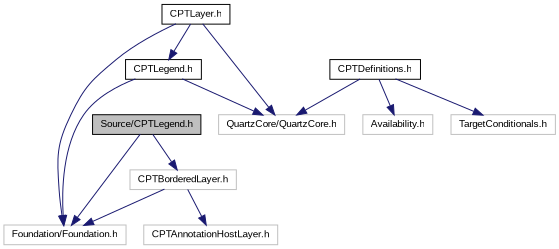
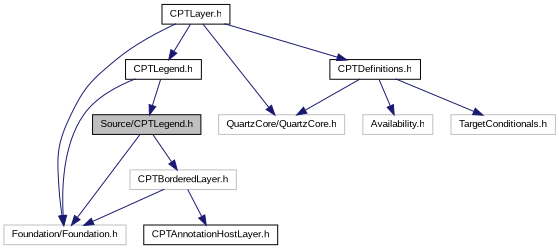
edge "CPTLayer.h" -> "CPTDefinitions.h": added
edge "CPTLegend.h" -> "QuartzCore/QuartzCore.h": now "CPTLegend.h" -> "Source/CPTLegend.h"
node "CPTAnnotationHostLayer.h": color grey75 -> black
